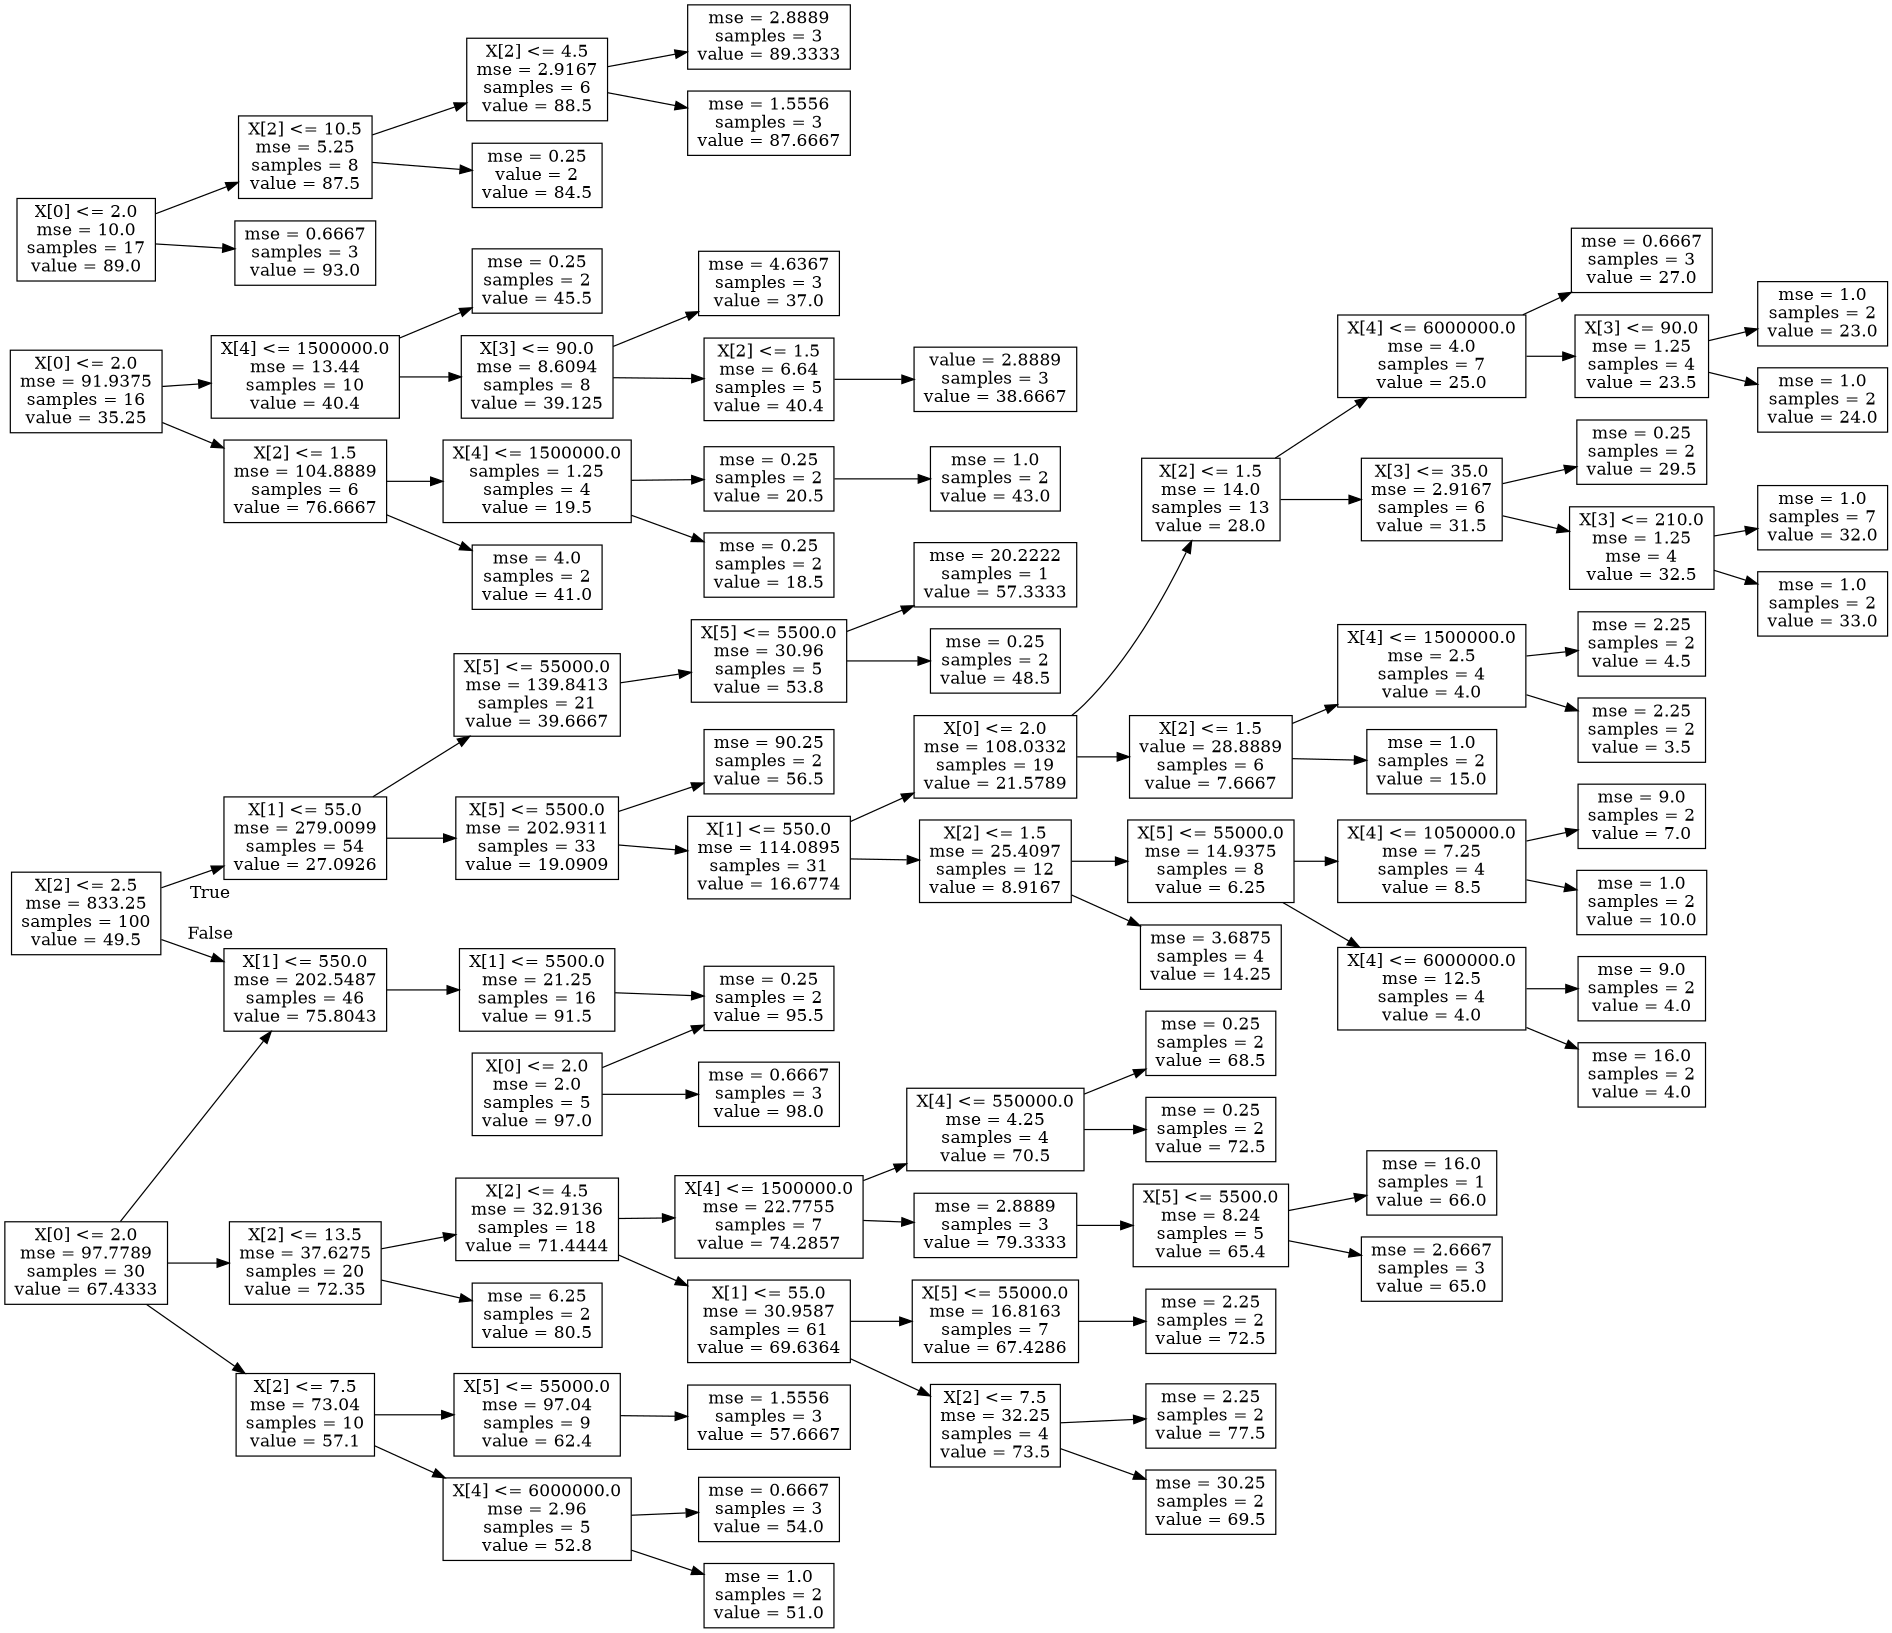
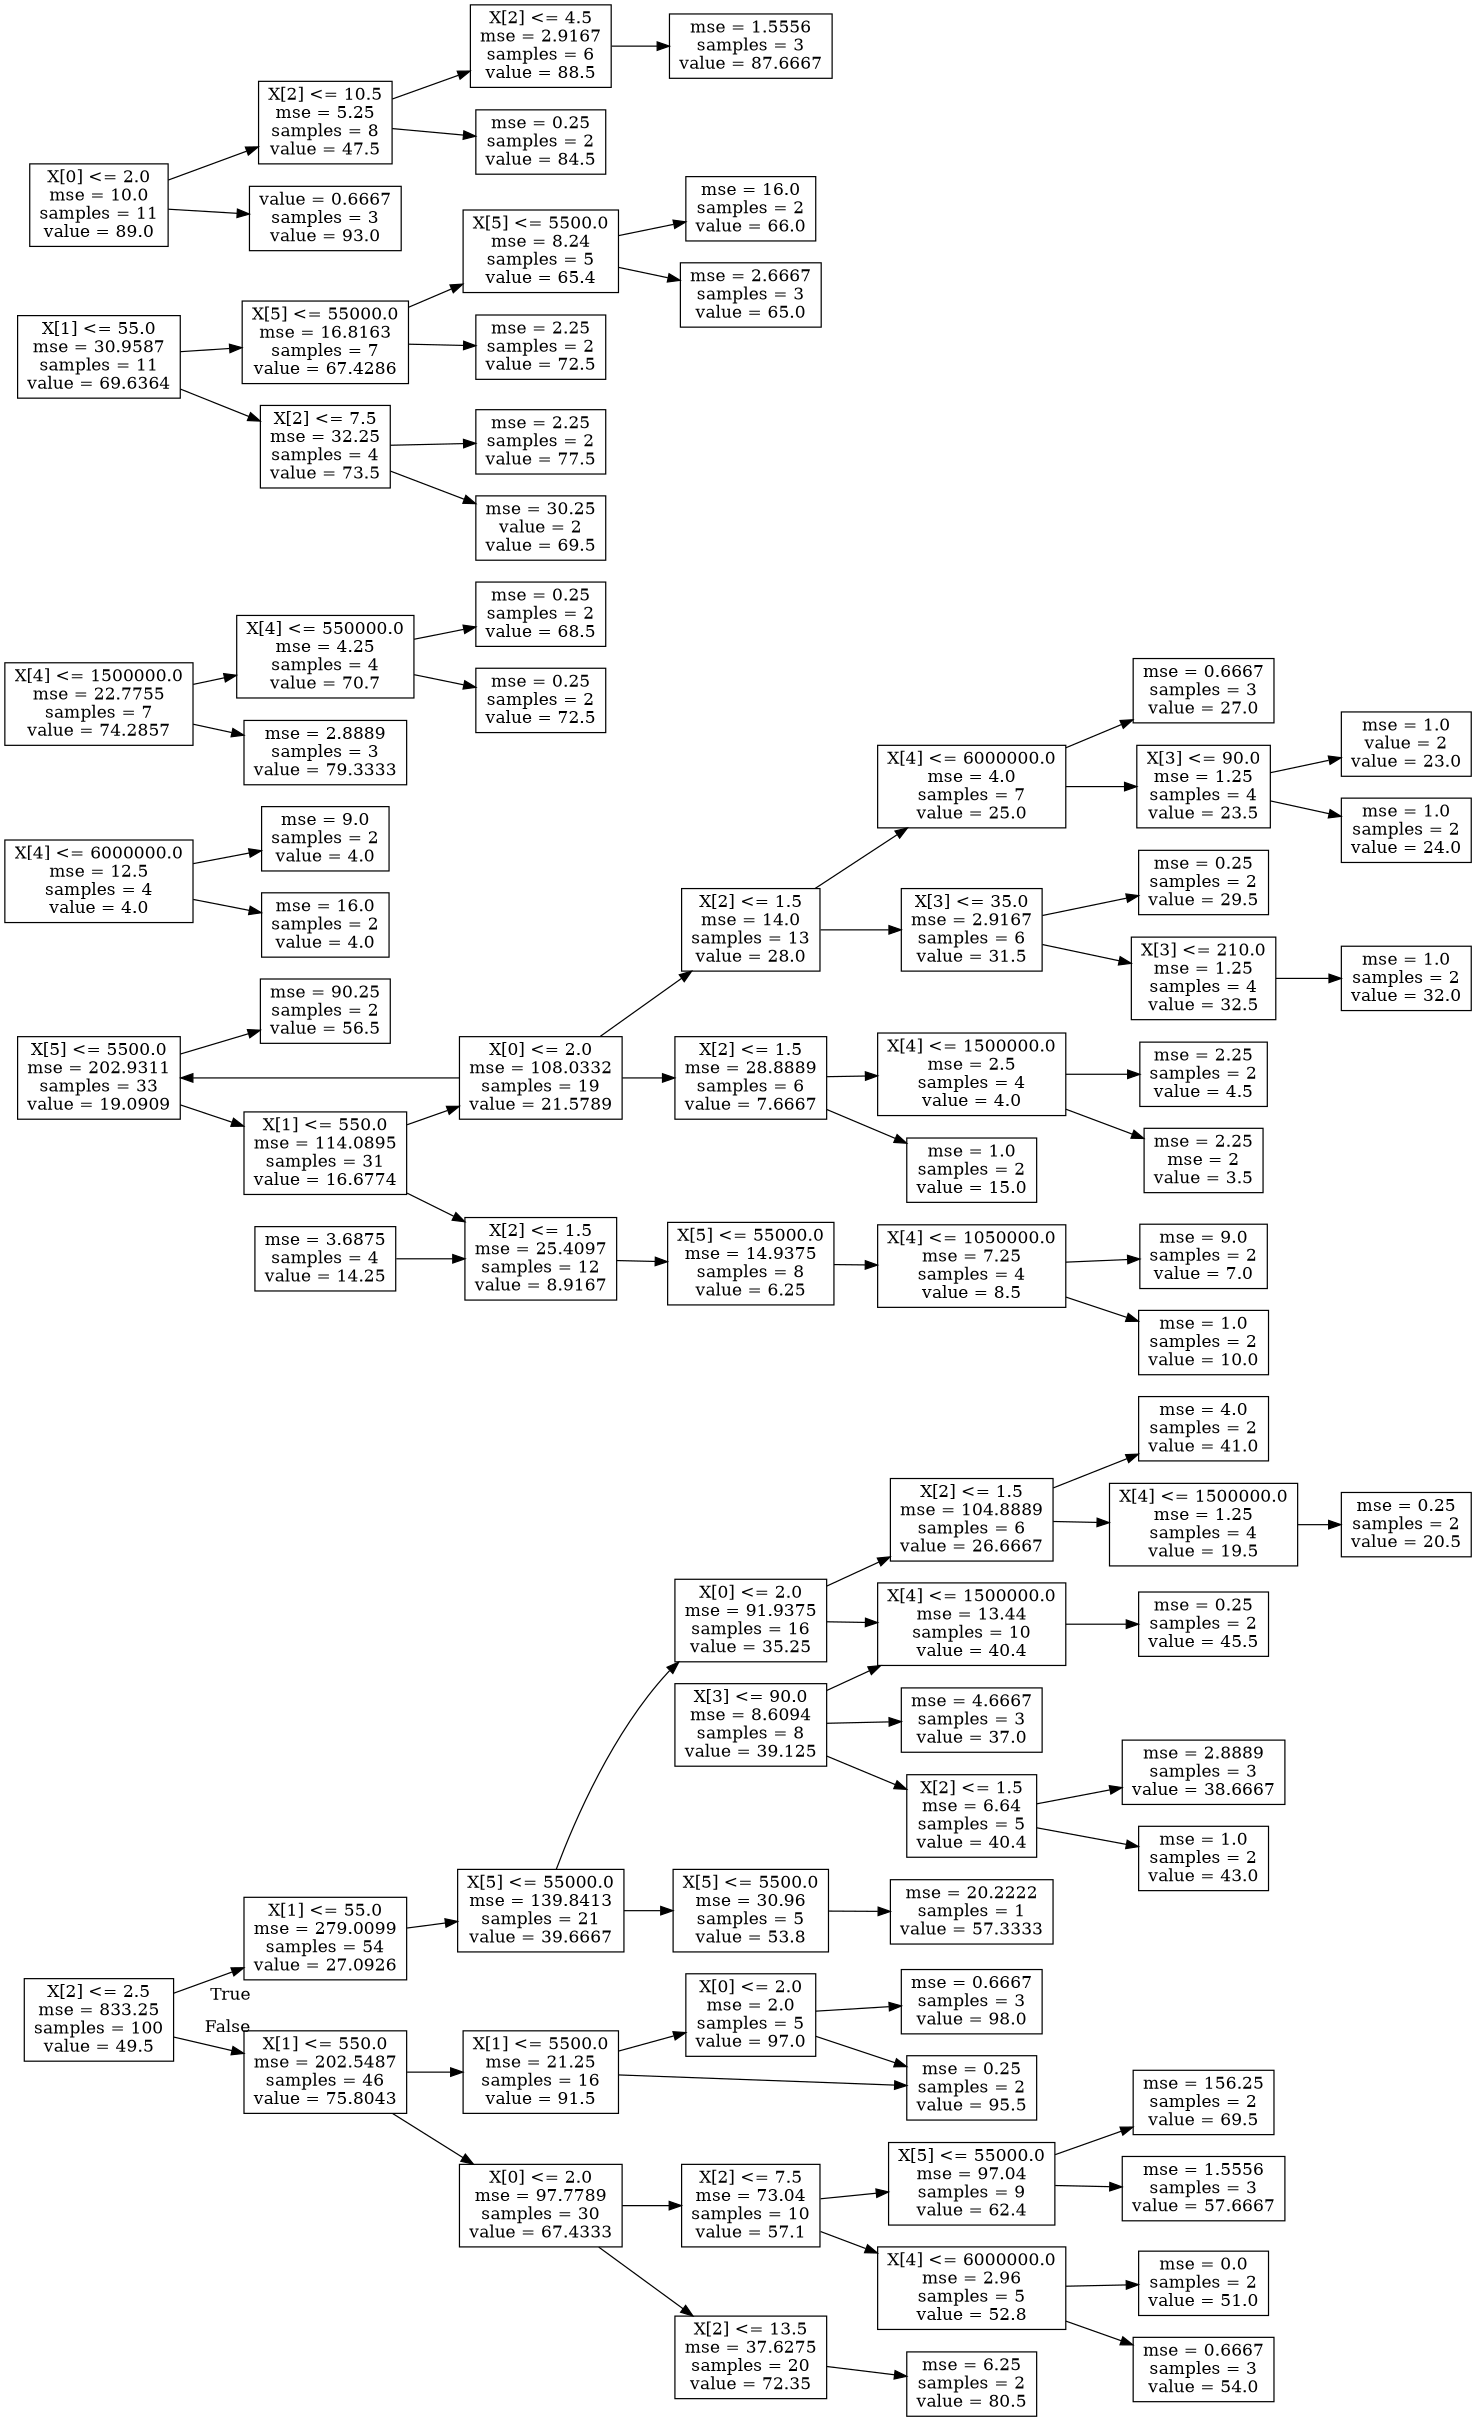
node "mse = 2.8889 samples = 3 value = 89.3333": removed
node "X[2] <= 10.5 mse = 5.25 samples = 8 value = 87.5": label "X[2] <= 10.5 mse = 5.25 samples = 8 value = 87.5" -> "X[2] <= 10.5 mse = 5.25 samples = 8 value = 47.5"
node "mse = 0.25 value = 2 value = 84.5": label "mse = 0.25 value = 2 value = 84.5" -> "mse = 0.25 samples = 2 value = 84.5"
node "X[0] <= 2.0 mse = 10.0 samples = 17 value = 89.0": label "X[0] <= 2.0 mse = 10.0 samples = 17 value = 89.0" -> "X[0] <= 2.0 mse = 10.0 samples = 11 value = 89.0"
node "mse = 0.6667 samples = 3 value = 93.0": label "mse = 0.6667 samples = 3 value = 93.0" -> "value = 0.6667 samples = 3 value = 93.0"
node "mse = 4.6367 samples = 3 value = 37.0": label "mse = 4.6367 samples = 3 value = 37.0" -> "mse = 4.6667 samples = 3 value = 37.0"
node "mse = 1.0 samples = 2 value = 23.0": label "mse = 1.0 samples = 2 value = 23.0" -> "mse = 1.0 value = 2 value = 23.0"
edge "X[4] <= 1500000.0 mse = 13.44 samples = 10 value = 40.4" -> "X[3] <= 90.0 mse = 8.6094 samples = 8 value = 39.125": reversed
node "value = 2.8889 samples = 3 value = 38.6667": label "value = 2.8889 samples = 3 value = 38.6667" -> "mse = 2.8889 samples = 3 value = 38.6667"
edge "mse = 0.25 samples = 2 value = 20.5" -> "mse = 1.0 samples = 2 value = 43.0": now "X[2] <= 1.5 mse = 6.64 samples = 5 value = 40.4" -> "mse = 1.0 samples = 2 value = 43.0"
node "X[2] <= 1.5 mse = 104.8889 samples = 6 value = 76.6667": label "X[2] <= 1.5 mse = 104.8889 samples = 6 value = 76.6667" -> "X[2] <= 1.5 mse = 104.8889 samples = 6 value = 26.6667"
node "X[4] <= 1500000.0 samples = 1.25 samples = 4 value = 19.5": label "X[4] <= 1500000.0 samples = 1.25 samples = 4 value = 19.5" -> "X[4] <= 1500000.0 mse = 1.25 samples = 4 value = 19.5"
node "mse = 1.0 samples = 7 value = 32.0": label "mse = 1.0 samples = 7 value = 32.0" -> "mse = 1.0 samples = 2 value = 32.0"
node "X[3] <= 210.0 mse = 1.25 mse = 4 value = 32.5": label "X[3] <= 210.0 mse = 1.25 mse = 4 value = 32.5" -> "X[3] <= 210.0 mse = 1.25 samples = 4 value = 32.5"
node "mse = 0.25 samples = 2 value = 18.5": removed
node "mse = 1.0 samples = 2 value = 33.0": removed
node "mse = 0.25 samples = 2 value = 48.5": removed
node "mse = 2.25 samples = 2 value = 3.5": label "mse = 2.25 samples = 2 value = 3.5" -> "mse = 2.25 mse = 2 value = 3.5"
node "X[2] <= 1.5 value = 28.8889 samples = 6 value = 7.6667": label "X[2] <= 1.5 value = 28.8889 samples = 6 value = 7.6667" -> "X[2] <= 1.5 mse = 28.8889 samples = 6 value = 7.6667"
edge "X[1] <= 55.0 mse = 279.0099 samples = 54 value = 27.0926" -> "X[5] <= 5500.0 mse = 202.9311 samples = 33 value = 19.0909": now "X[0] <= 2.0 mse = 108.0332 samples = 19 value = 21.5789" -> "X[5] <= 5500.0 mse = 202.9311 samples = 33 value = 19.0909"
edge "X[2] <= 1.5 mse = 25.4097 samples = 12 value = 8.9167" -> "mse = 3.6875 samples = 4 value = 14.25": reversed
edge "X[5] <= 55000.0 mse = 14.9375 samples = 8 value = 6.25" -> "X[4] <= 6000000.0 mse = 12.5 samples = 4 value = 4.0": removed
node "X[4] <= 550000.0 mse = 4.25 samples = 4 value = 70.5": label "X[4] <= 550000.0 mse = 4.25 samples = 4 value = 70.5" -> "X[4] <= 550000.0 mse = 4.25 samples = 4 value = 70.7"
edge "X[0] <= 2.0 mse = 97.7789 samples = 30 value = 67.4333" -> "X[1] <= 550.0 mse = 202.5487 samples = 46 value = 75.8043": reversed
node "mse = 16.0 samples = 1 value = 66.0": label "mse = 16.0 samples = 1 value = 66.0" -> "mse = 16.0 samples = 2 value = 66.0"
node "X[2] <= 4.5 mse = 32.9136 samples = 18 value = 71.4444": removed
edge "mse = 2.8889 samples = 3 value = 79.3333" -> "X[5] <= 5500.0 mse = 8.24 samples = 5 value = 65.4": now "X[5] <= 55000.0 mse = 16.8163 samples = 7 value = 67.4286" -> "X[5] <= 5500.0 mse = 8.24 samples = 5 value = 65.4"
node "X[1] <= 55.0 mse = 30.9587 samples = 61 value = 69.6364": label "X[1] <= 55.0 mse = 30.9587 samples = 61 value = 69.6364" -> "X[1] <= 55.0 mse = 30.9587 samples = 11 value = 69.6364"
node "mse = 30.25 samples = 2 value = 69.5": label "mse = 30.25 samples = 2 value = 69.5" -> "mse = 30.25 value = 2 value = 69.5"
node "mse = 1.0 samples = 2 value = 51.0": label "mse = 1.0 samples = 2 value = 51.0" -> "mse = 0.0 samples = 2 value = 51.0"
edge "X[5] <= 55000.0 mse = 139.8413 samples = 21 value = 39.6667" -> "X[0] <= 2.0 mse = 91.9375 samples = 16 value = 35.25": added
edge "X[1] <= 5500.0 mse = 21.25 samples = 16 value = 91.5" -> "X[0] <= 2.0 mse = 2.0 samples = 5 value = 97.0": added
node "mse = 156.25 samples = 2 value = 69.5": added
